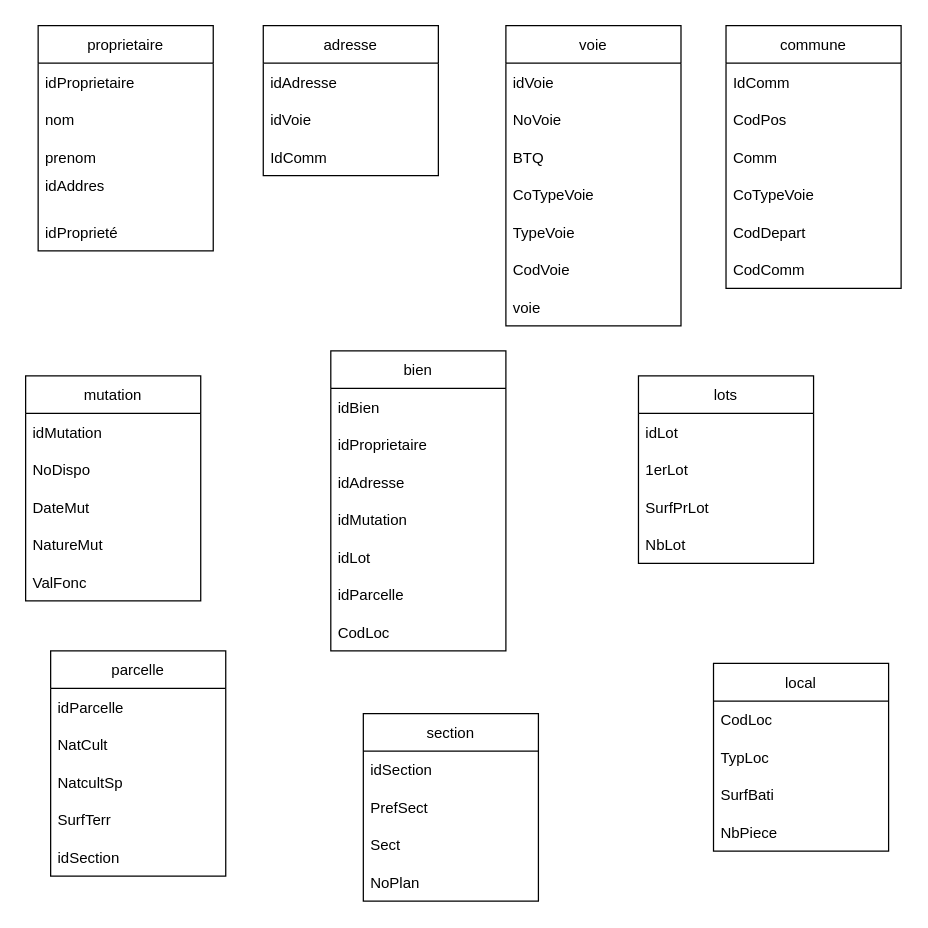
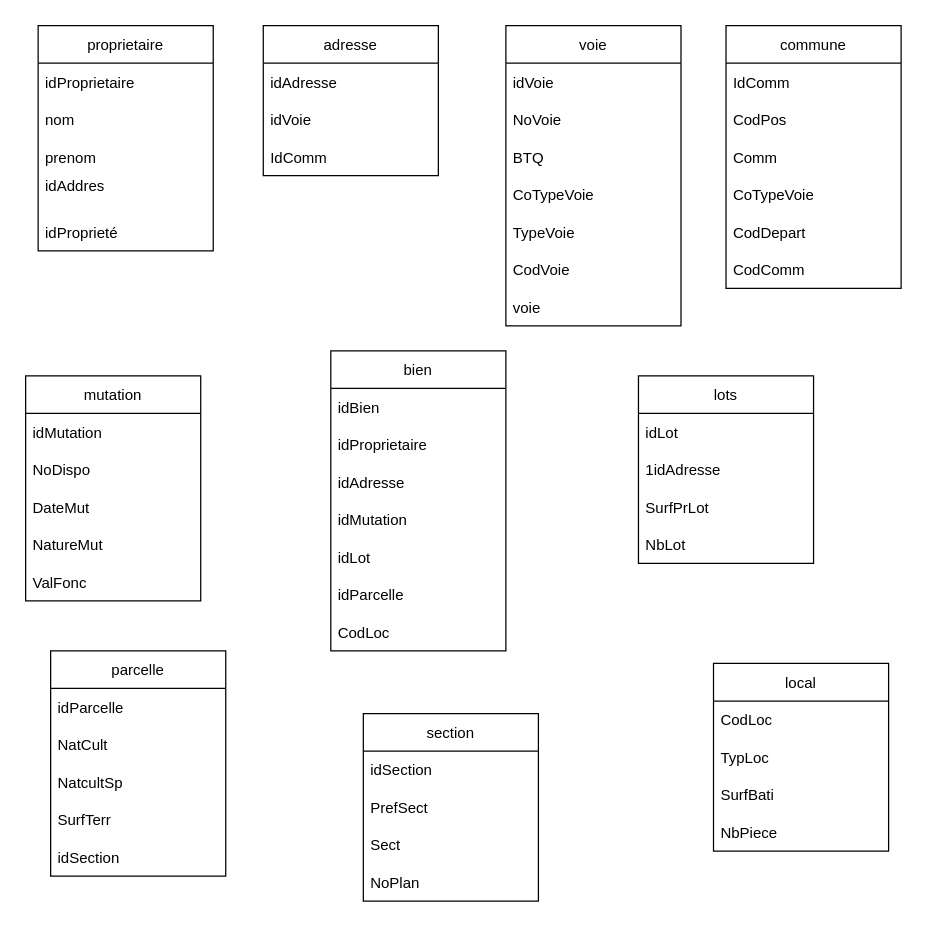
node "1erLot": label "1erLot" -> "1idAdresse"
